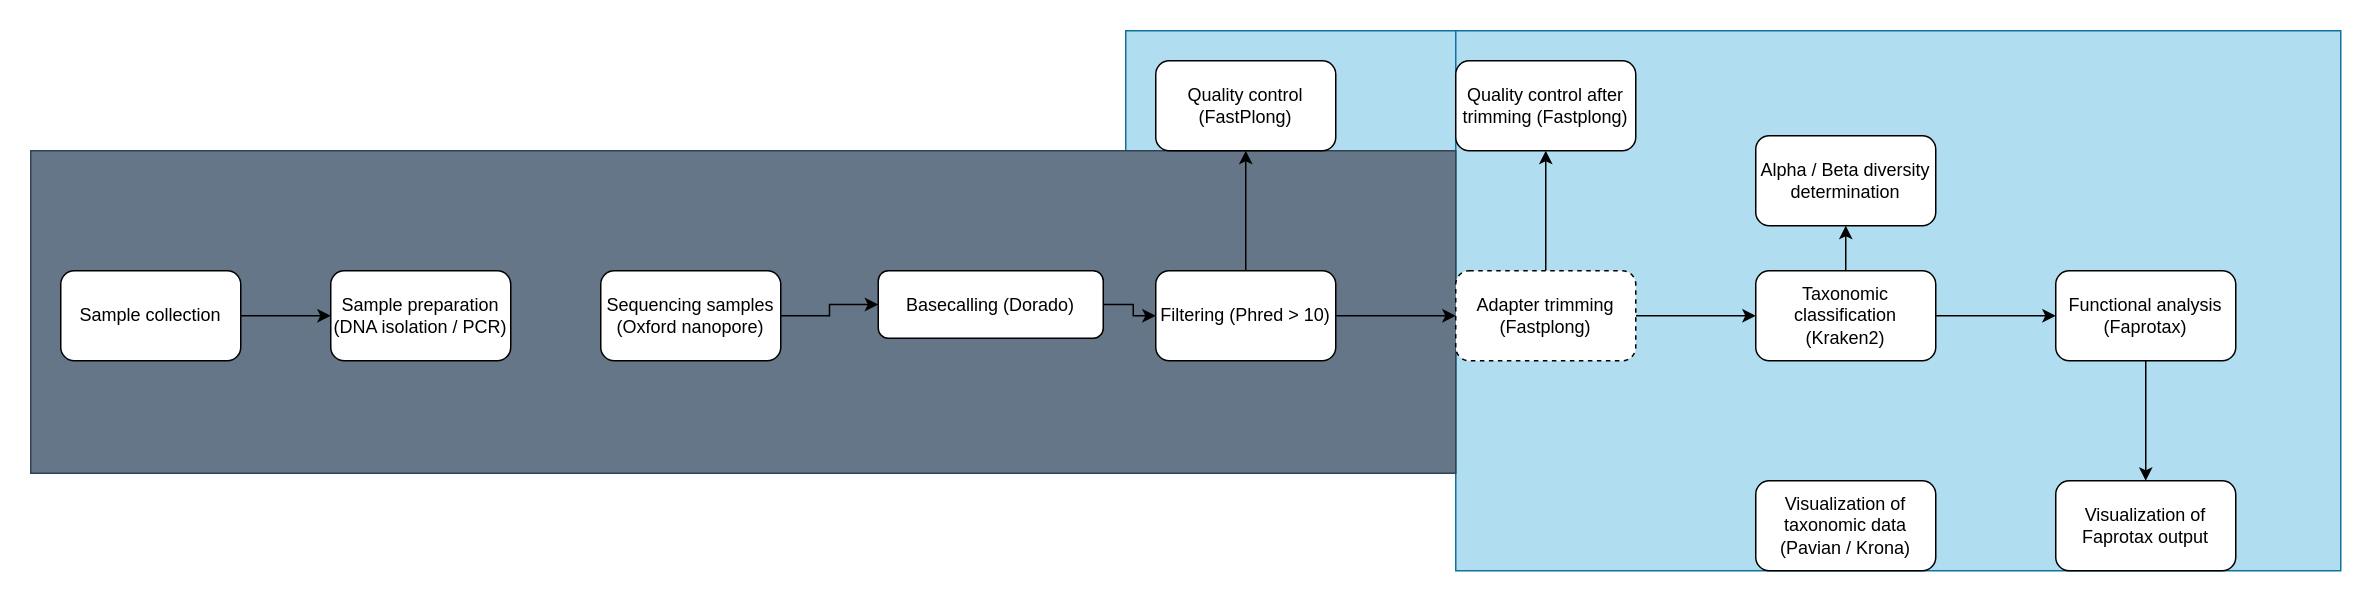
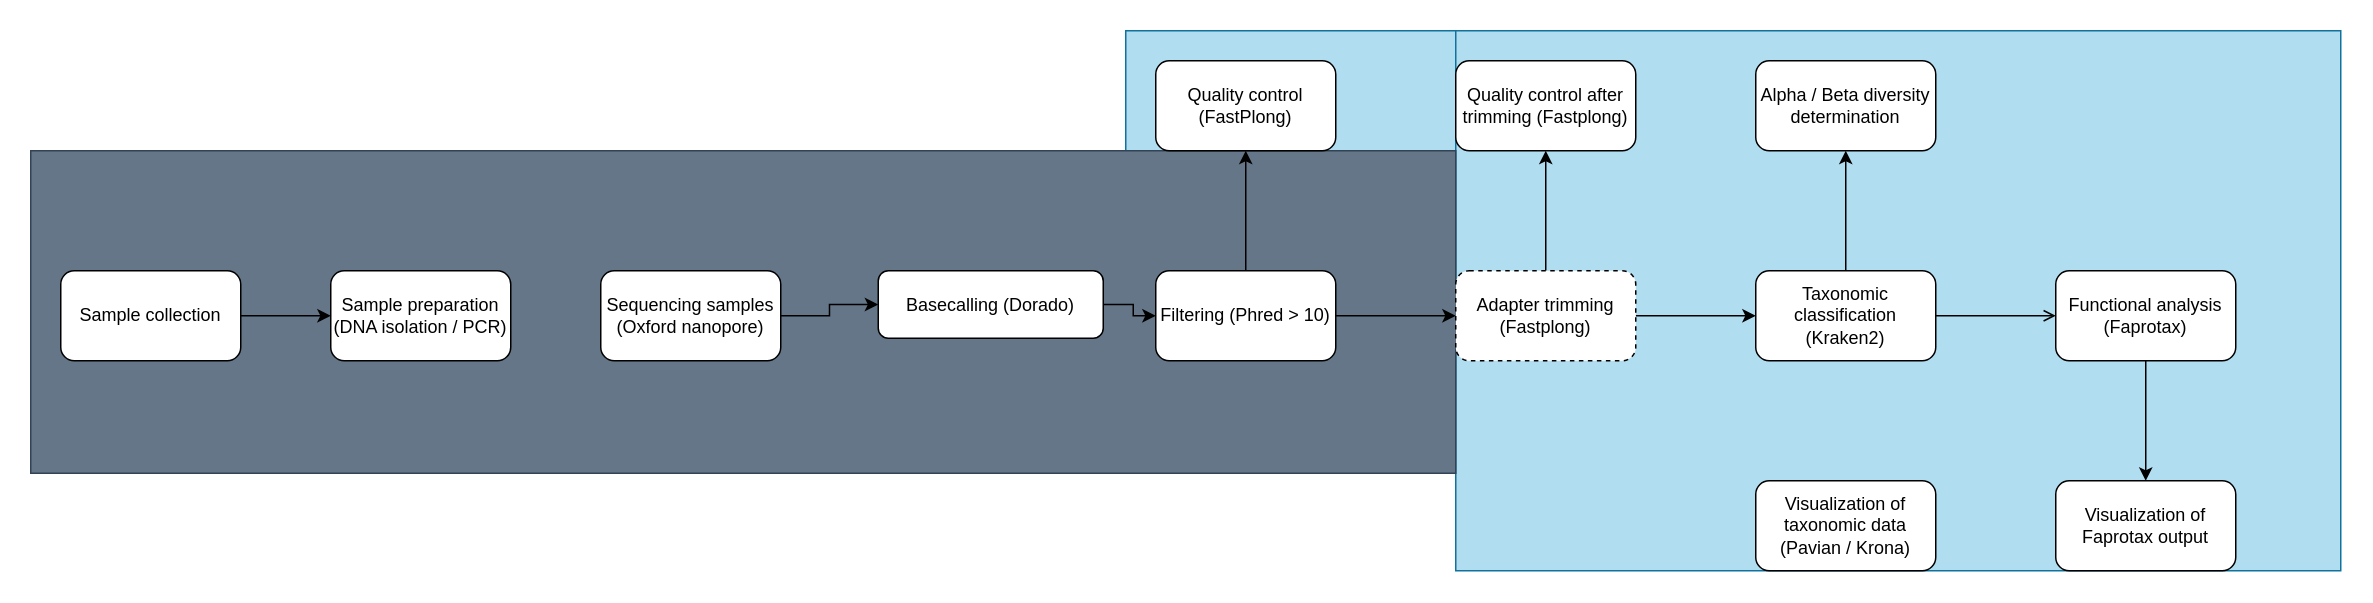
node "Alpha / Beta diversity determination": moved (1846, 181) -> (1846, 106)
edge "Taxonomic classification (Kraken2)" -> "Functional analysis (Faprotax)": arrowhead classic -> open
